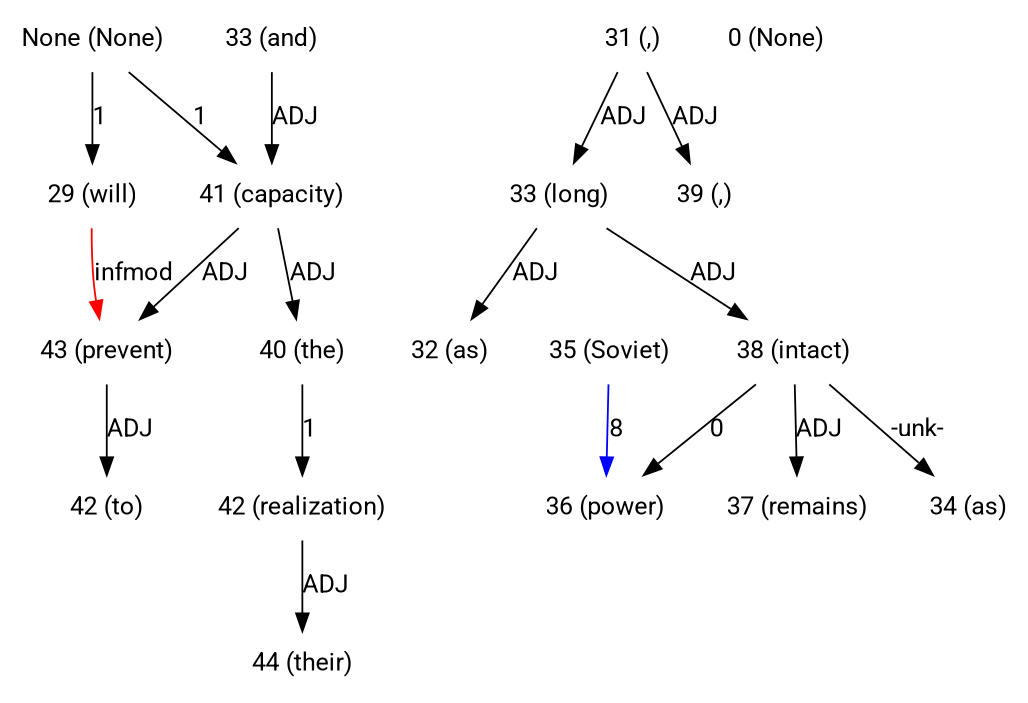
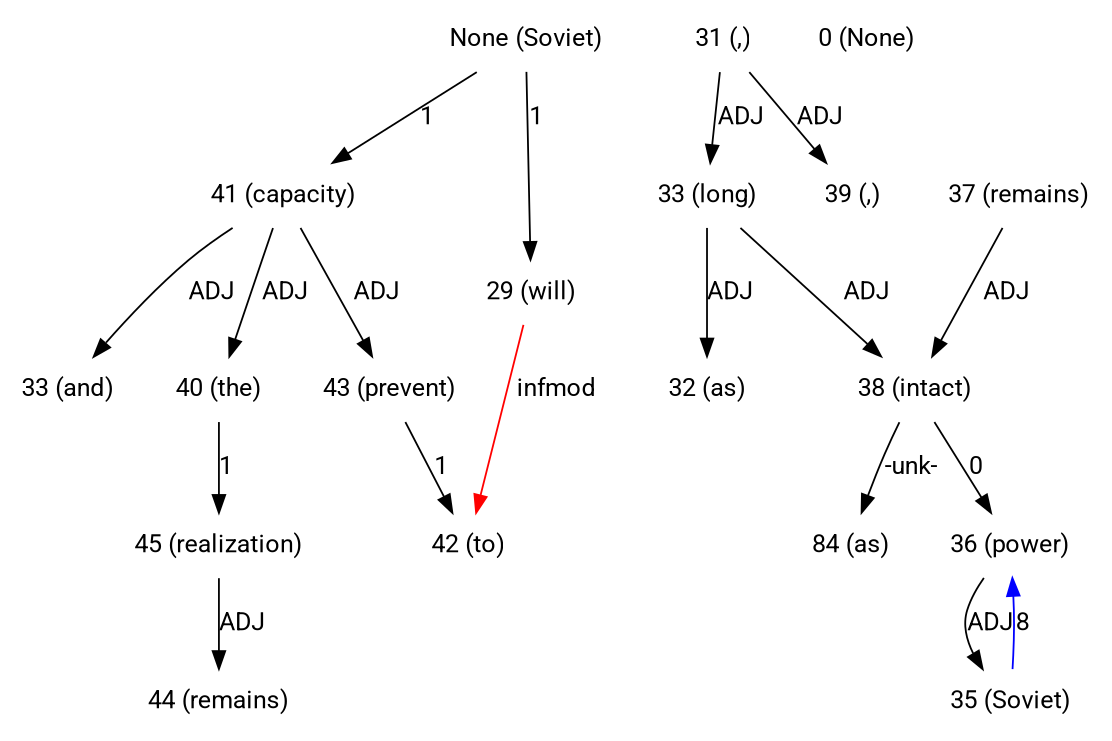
node "None (None)": label "None (None)" -> "None (Soviet)"
edge "33 (and)" -> "41 (capacity)": reversed
edge "29 (will)" -> "43 (prevent)": now "29 (will)" -> "42 (to)"
edge "38 (intact)" -> "37 (remains)": reversed
edge "43 (prevent)" -> "42 (to)": label "ADJ" -> "1"
node "42 (realization)": label "42 (realization)" -> "45 (realization)"
node "34 (as)": label "34 (as)" -> "84 (as)"
edge "36 (power)" -> "35 (Soviet)": added, label "ADJ"
node "44 (their)": label "44 (their)" -> "44 (remains)"
